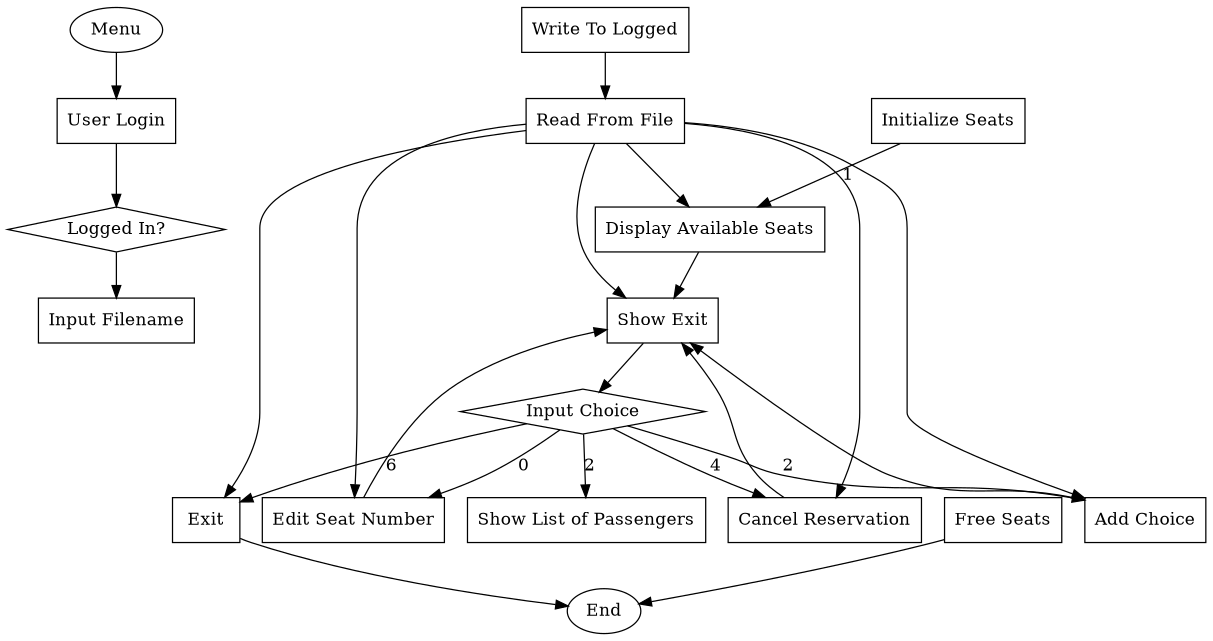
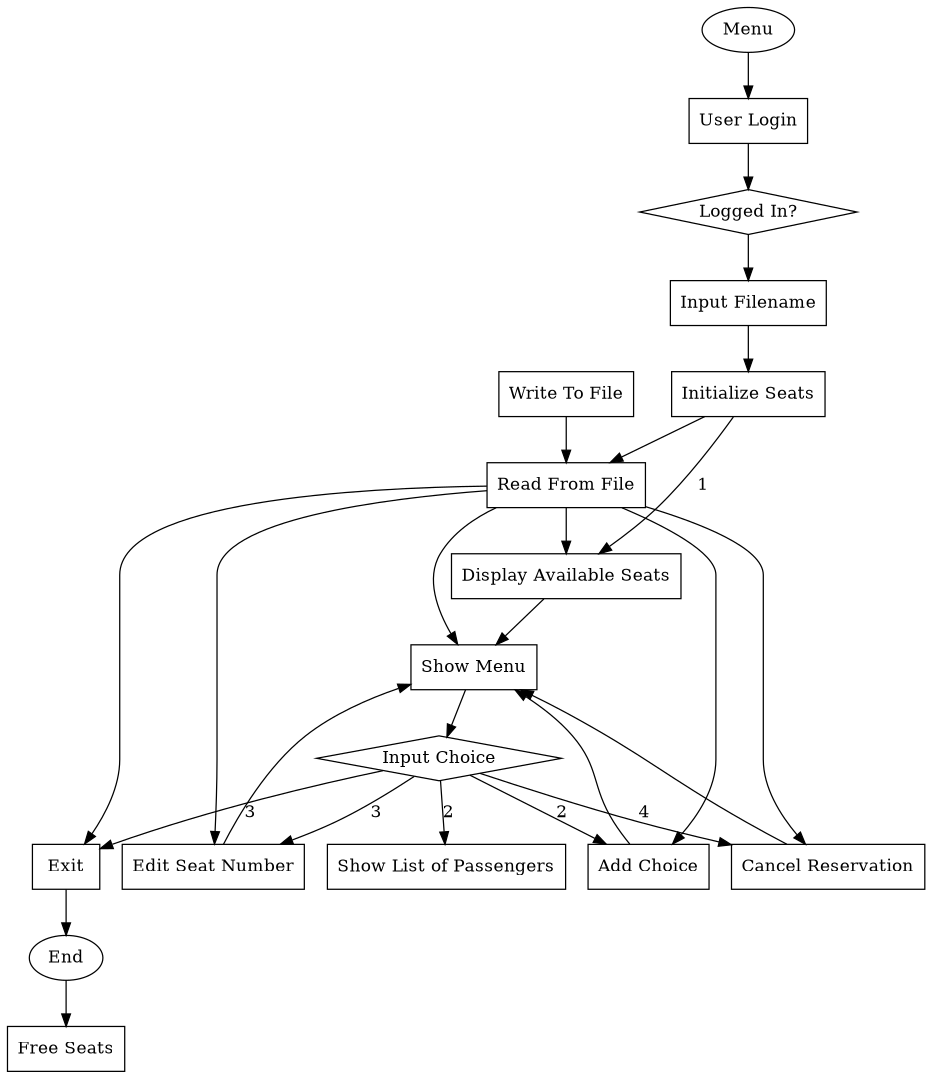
node "Write To Logged": label "Write To Logged" -> "Write To File"
node "Show Exit": label "Show Exit" -> "Show Menu"
edge "Input Filename" -> "Initialize Seats": added
edge "Initialize Seats" -> "Read From File": added
edge "Input Choice" -> "Exit": label "6" -> "3"
edge "Input Choice" -> "Edit Seat Number": label "0" -> "3"
edge "Free Seats" -> "End": reversed
